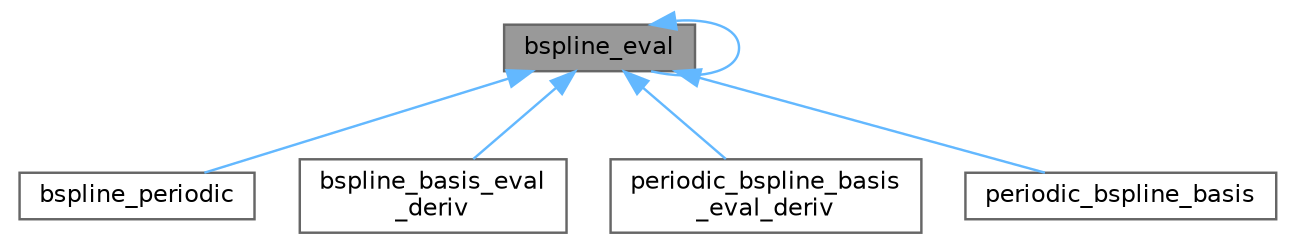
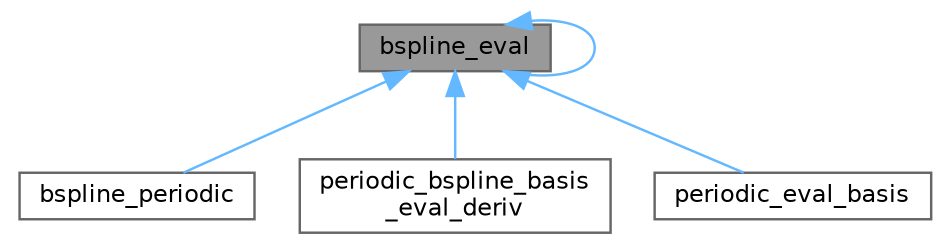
node "bspline_basis_eval _deriv": removed
node "periodic_bspline_basis": label "periodic_bspline_basis" -> "periodic_eval_basis"
